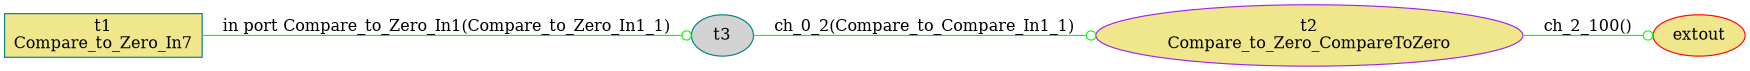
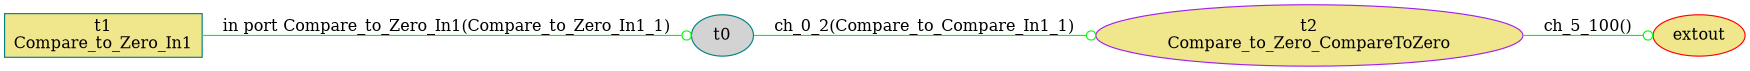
edge "t2 Compare_to_Zero_CompareToZero" -> "extout": label "ch_2_100()" -> "ch_5_100()"
node "t1 Compare_to_Zero_In7": label "t1 Compare_to_Zero_In7" -> "t1 Compare_to_Zero_In1"
node "t3": label "t3" -> "t0"
